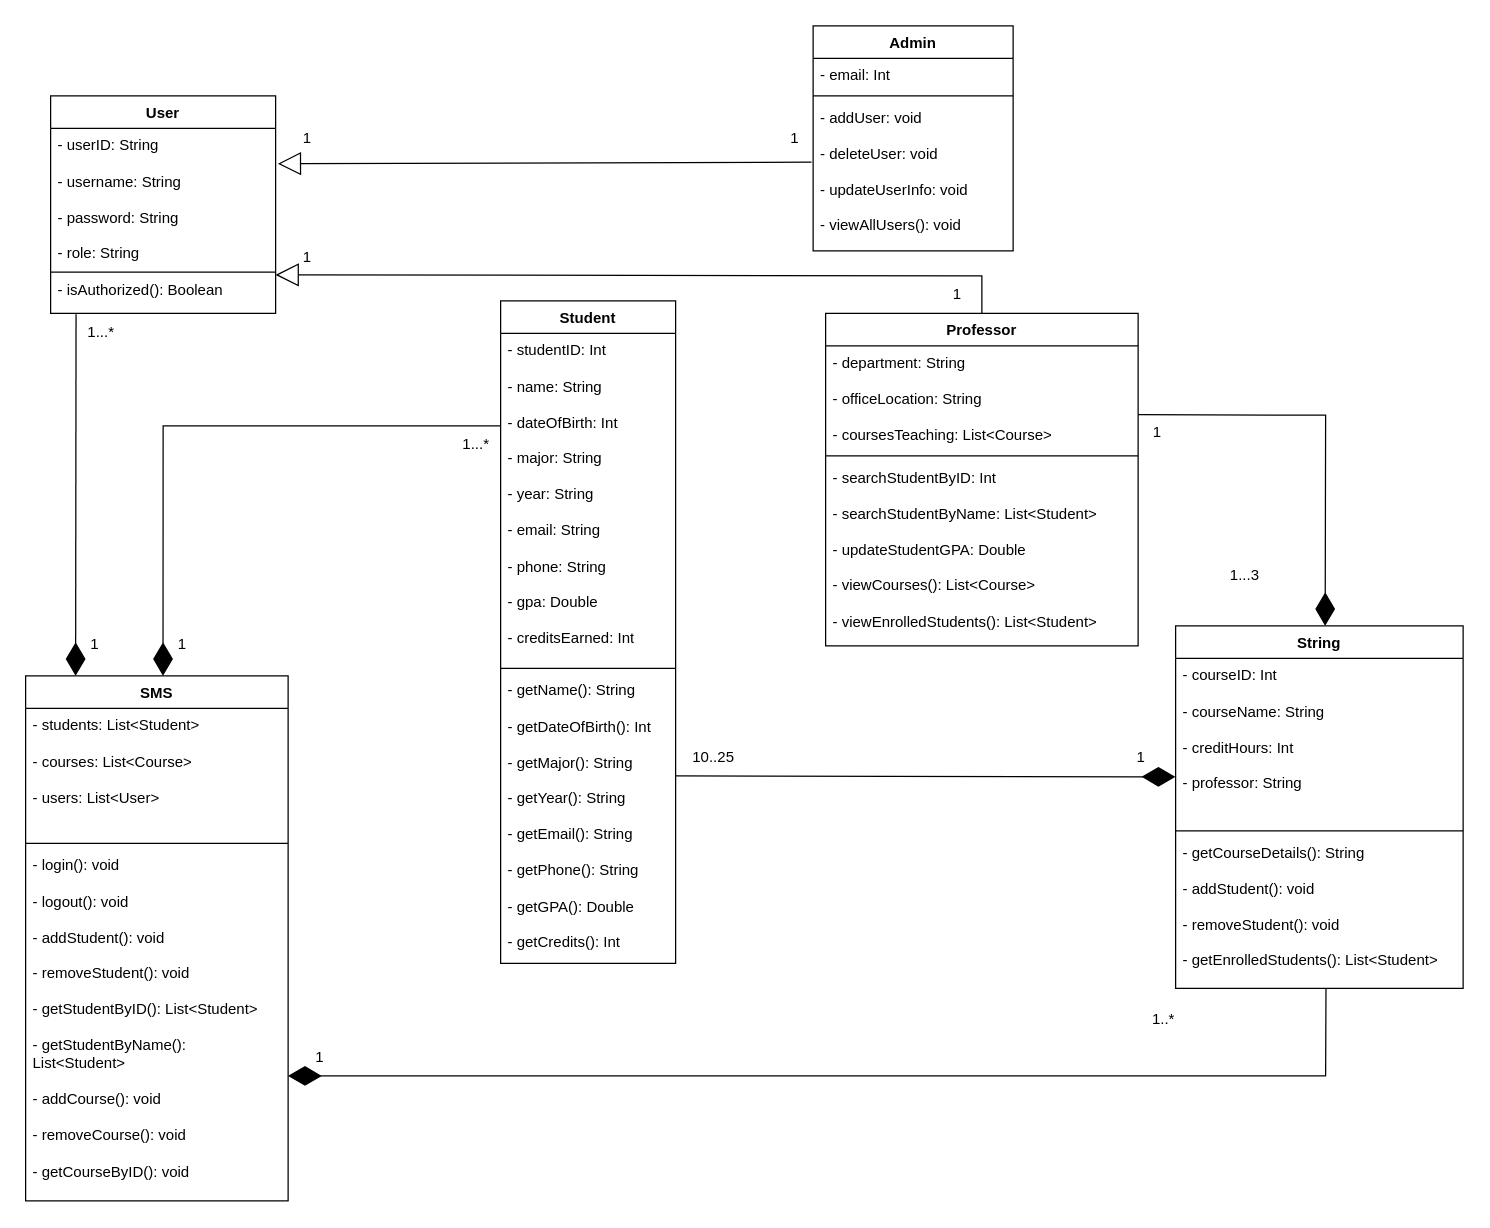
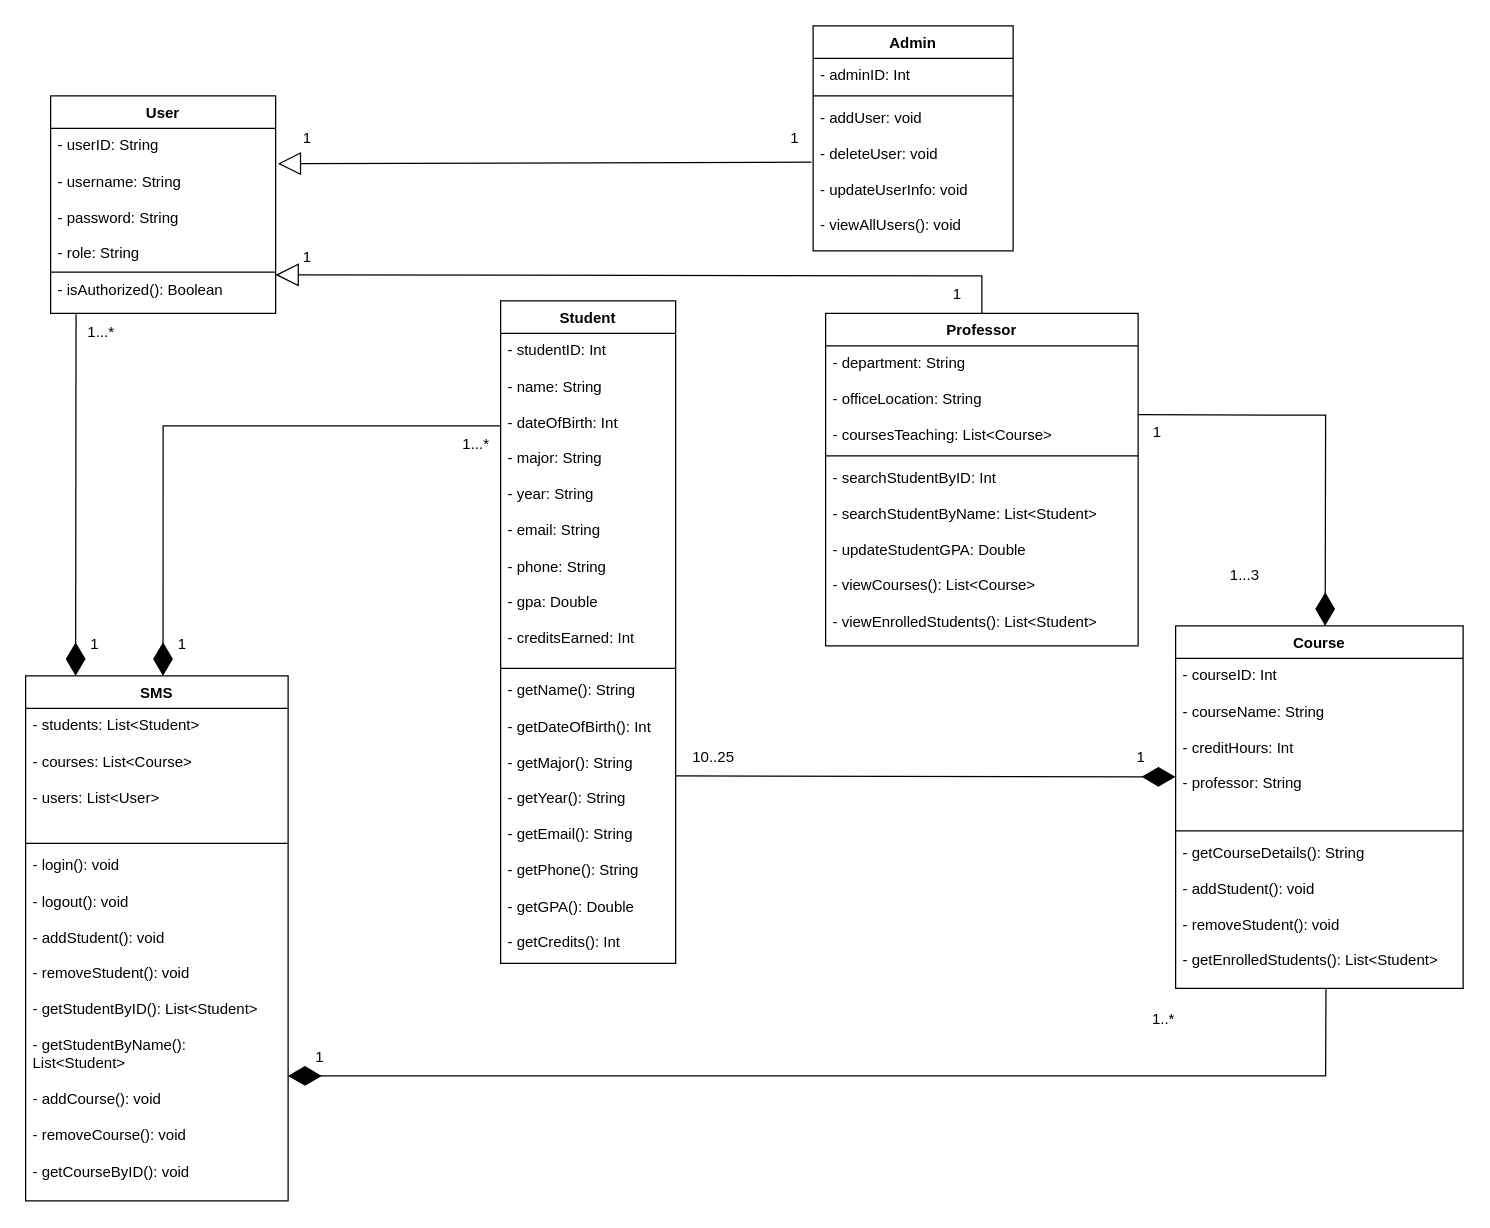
node "- email: Int": label "- email: Int" -> "- adminID: Int"
node "String": label "String" -> "Course"
